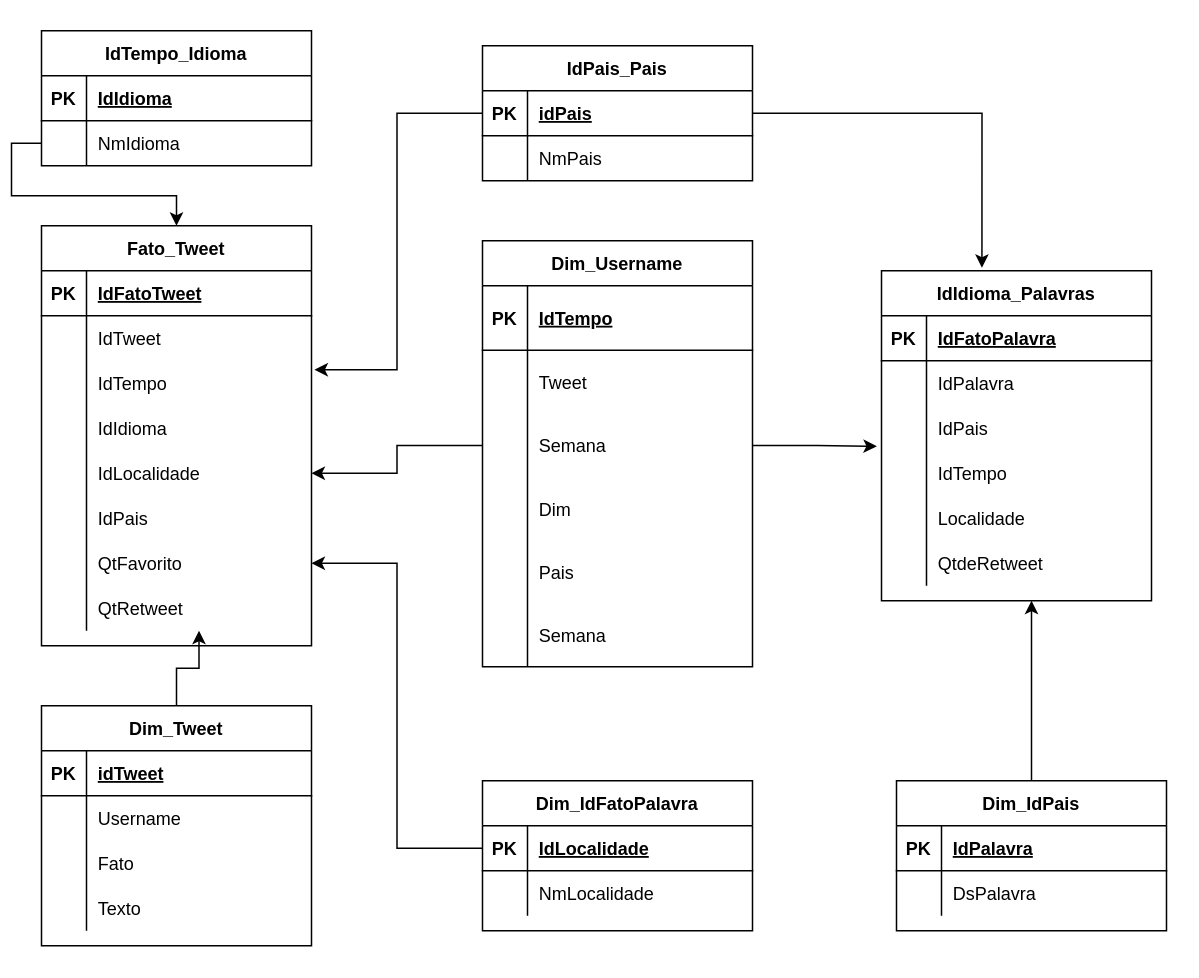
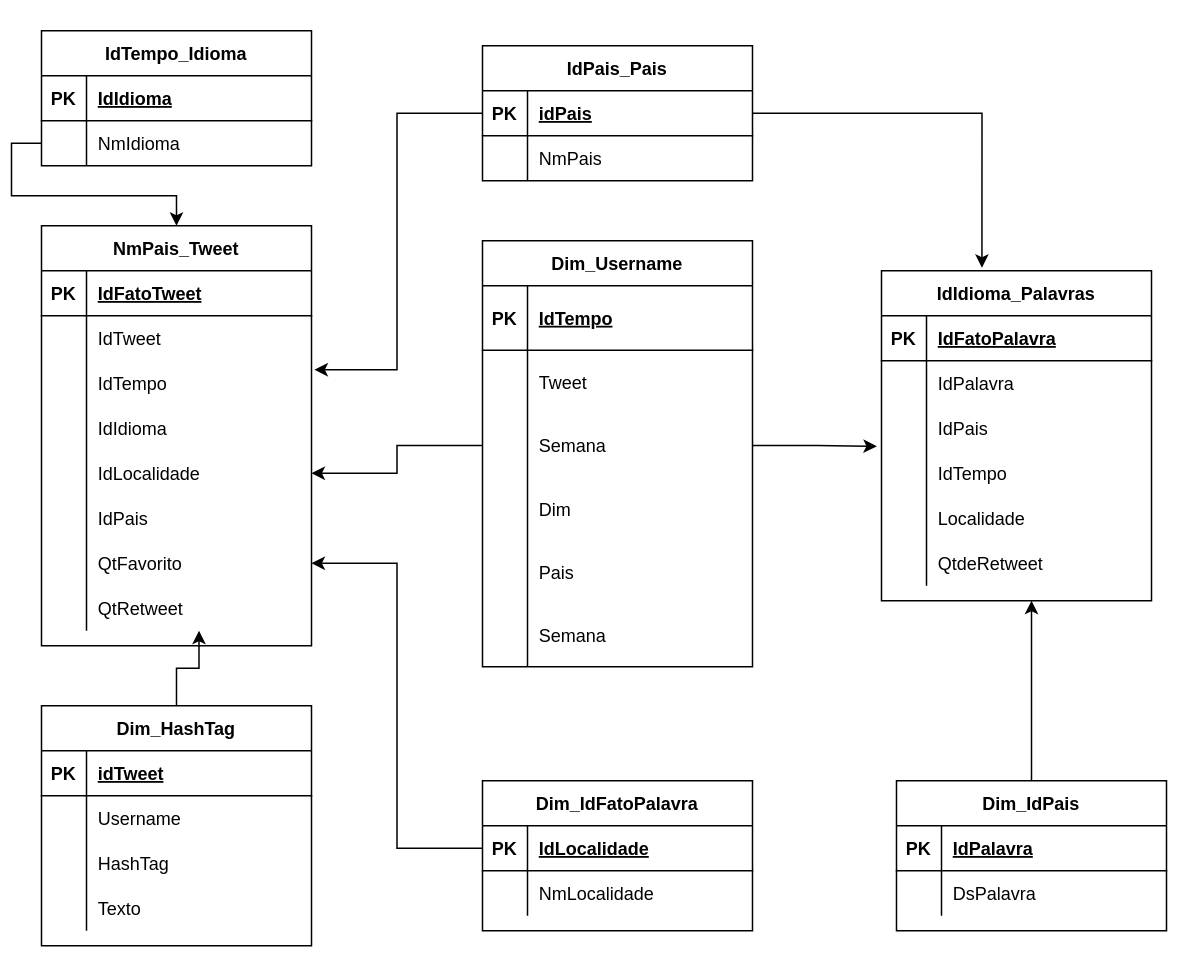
node "Fato_Tweet": label "Fato_Tweet" -> "NmPais_Tweet"
node "Dim_Tweet": label "Dim_Tweet" -> "Dim_HashTag"
node "Fato": label "Fato" -> "HashTag"
